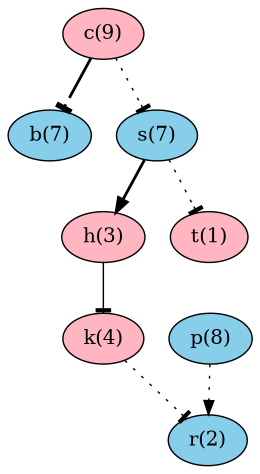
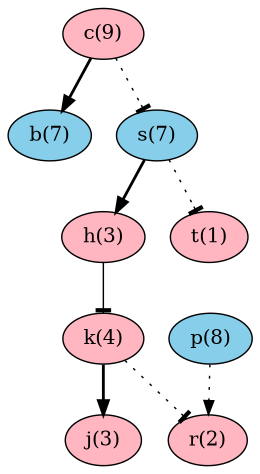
edge "c(9)" -> "b(7)": arrowhead tee -> normal
node "j(3)": added
node "r(2)": fillcolor skyblue -> lightpink
